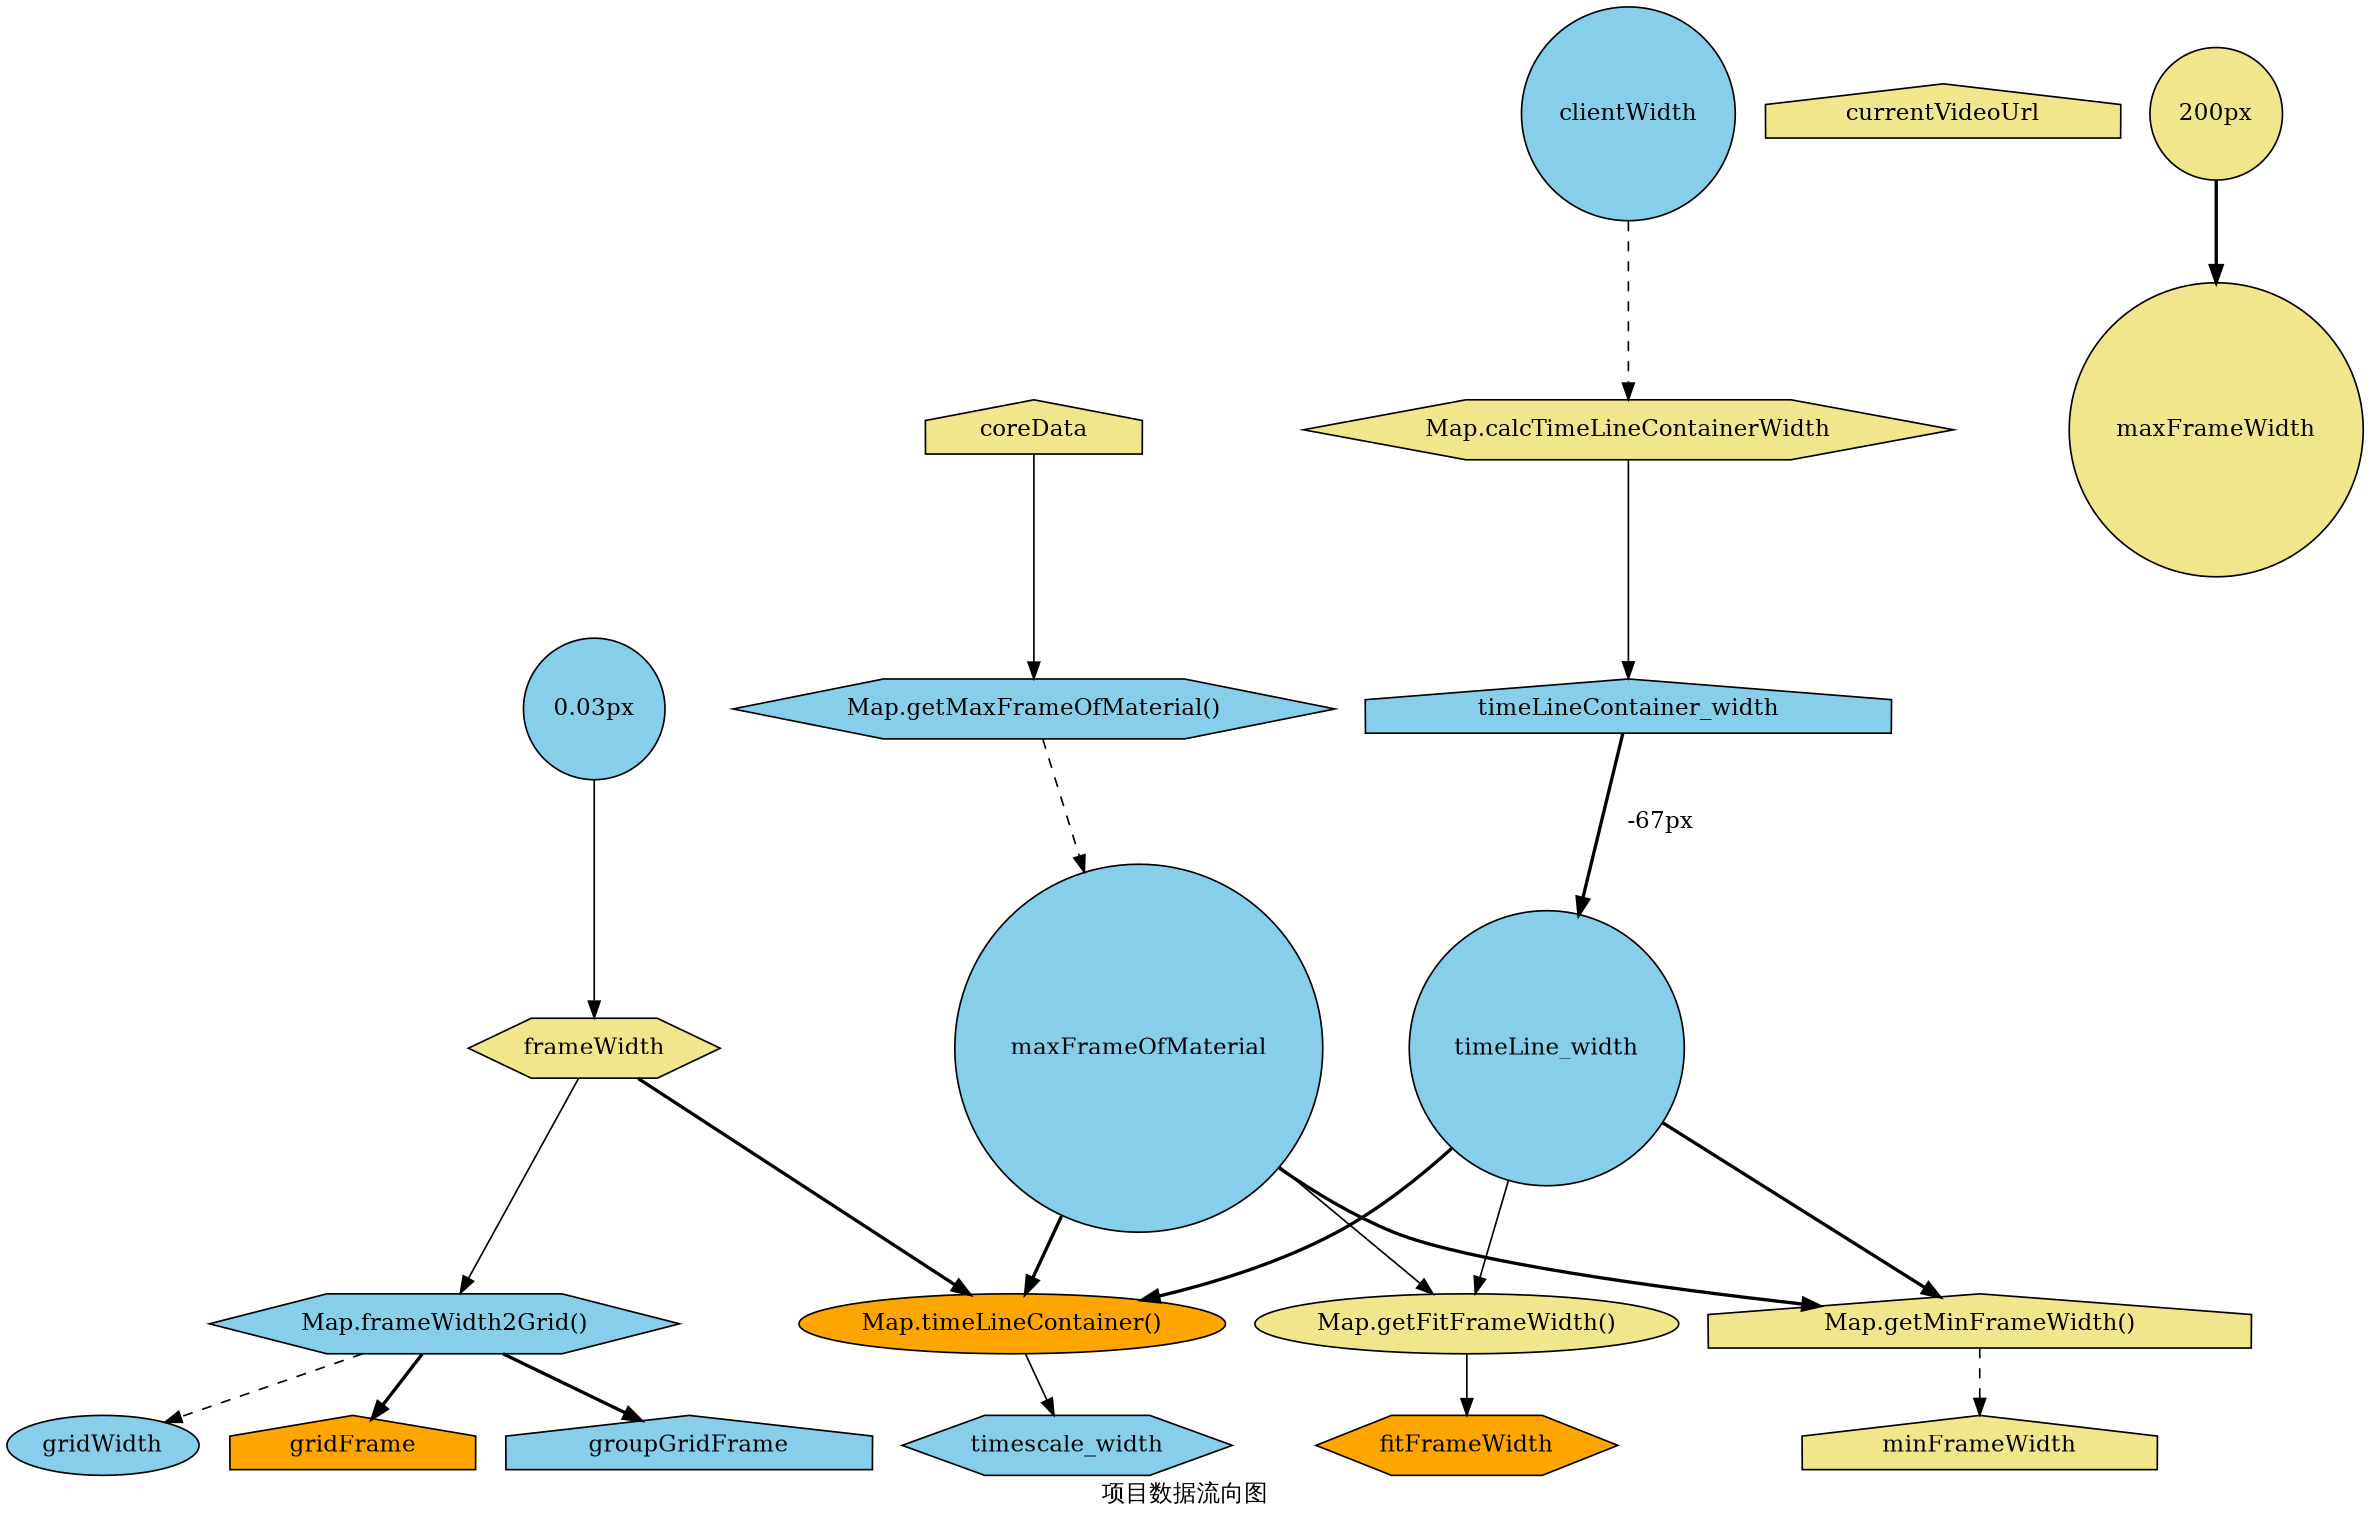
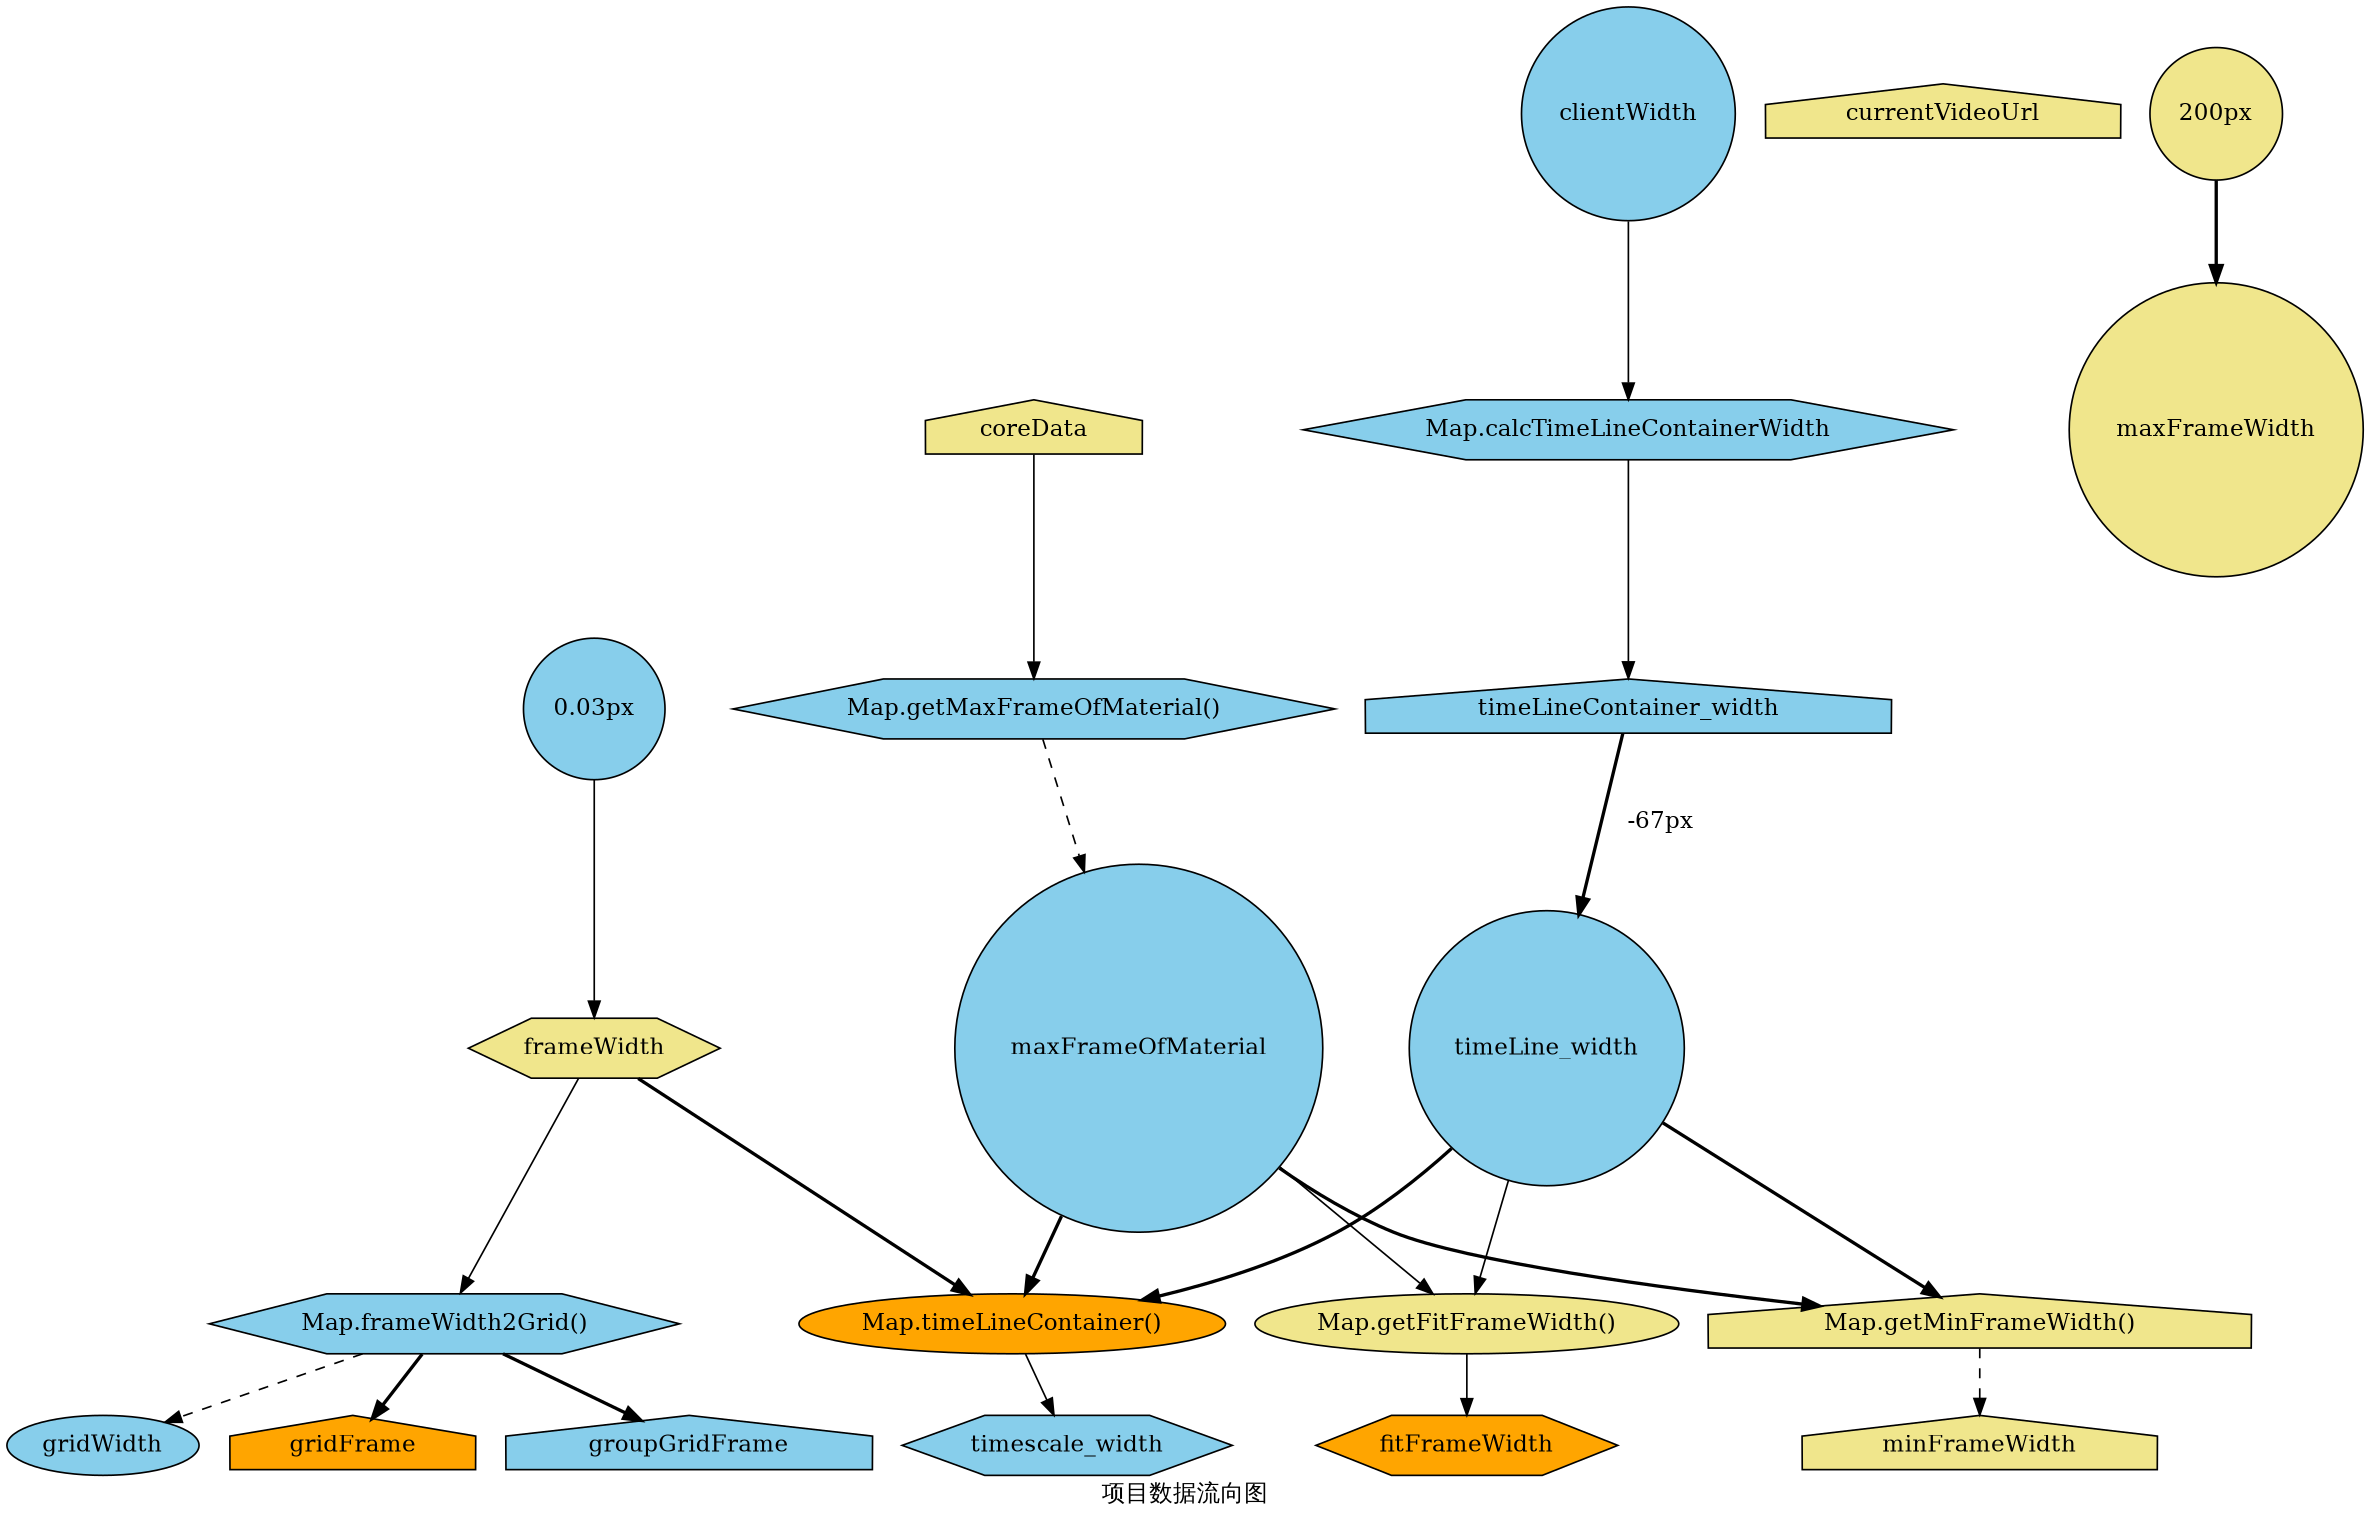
edge "clientWidth" -> "Map.calcTimeLineContainerWidth": style dashed -> solid
node "Map.calcTimeLineContainerWidth": fillcolor khaki -> skyblue
